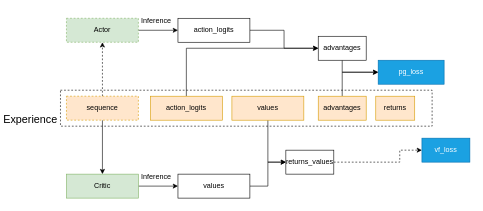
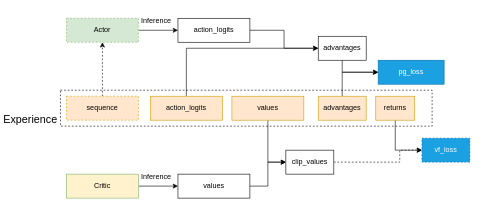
edge "returns" -> "vf_loss": added
edge "sequence" -> "Critic": removed
node "vf_loss": style solid -> dashed
node "returns_values": label "returns_values" -> "clip_values"
node "Critic": fillcolor #d5e8d4 -> #fff2cc
